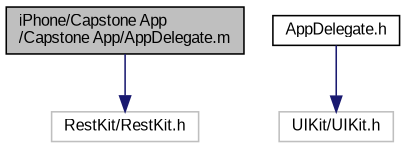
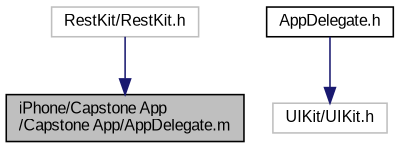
edge "iPhone/Capstone App /Capstone App/AppDelegate.m" -> "RestKit/RestKit.h": reversed
